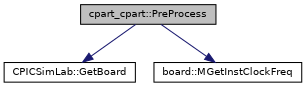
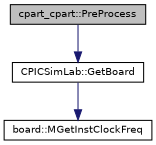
edge "cpart_cpart::PreProcess" -> "board::MGetInstClockFreq": now "CPICSimLab::GetBoard" -> "board::MGetInstClockFreq"
